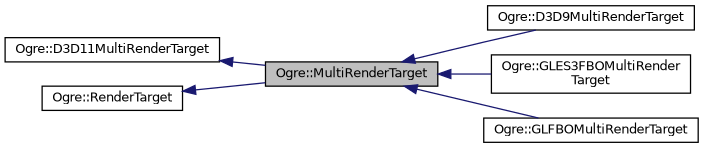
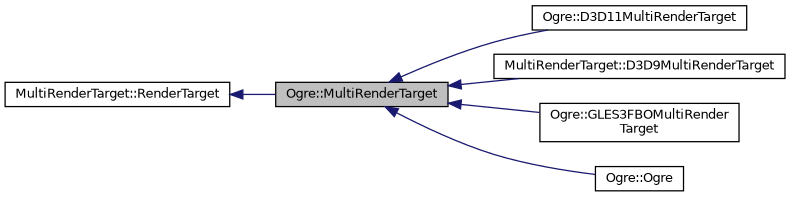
node "Ogre::D3D9MultiRenderTarget": label "Ogre::D3D9MultiRenderTarget" -> "MultiRenderTarget::D3D9MultiRenderTarget"
edge "Ogre::MultiRenderTarget" -> "Ogre::D3D11MultiRenderTarget": reversed
node "Ogre::RenderTarget": label "Ogre::RenderTarget" -> "MultiRenderTarget::RenderTarget"
node "Ogre::GLFBOMultiRenderTarget": label "Ogre::GLFBOMultiRenderTarget" -> "Ogre::Ogre"
